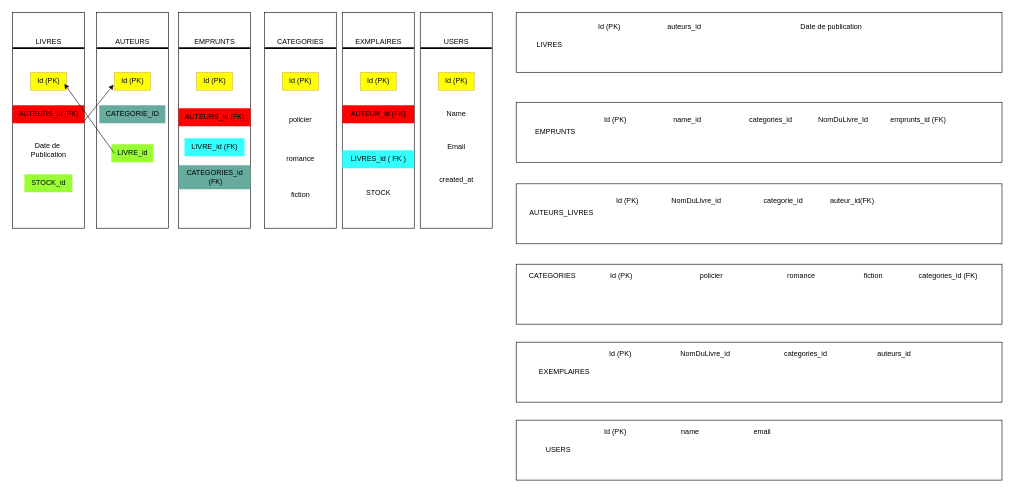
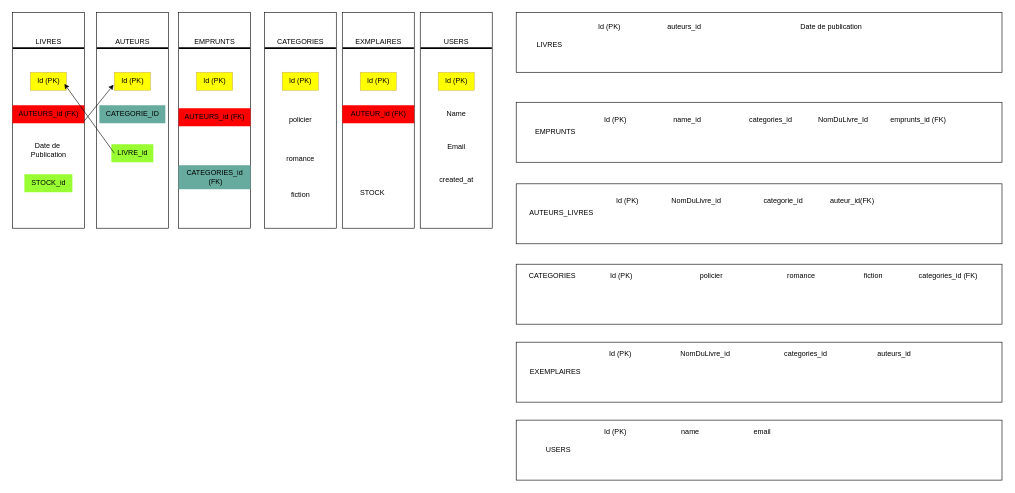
node "LIVRE_id (FK)": removed
node "LIVRES_id ( FK )": removed
node "STOCK": moved (378, 193) -> (372, 193)
node "EXEMPLAIRES": moved (564, 372) -> (555, 372)
